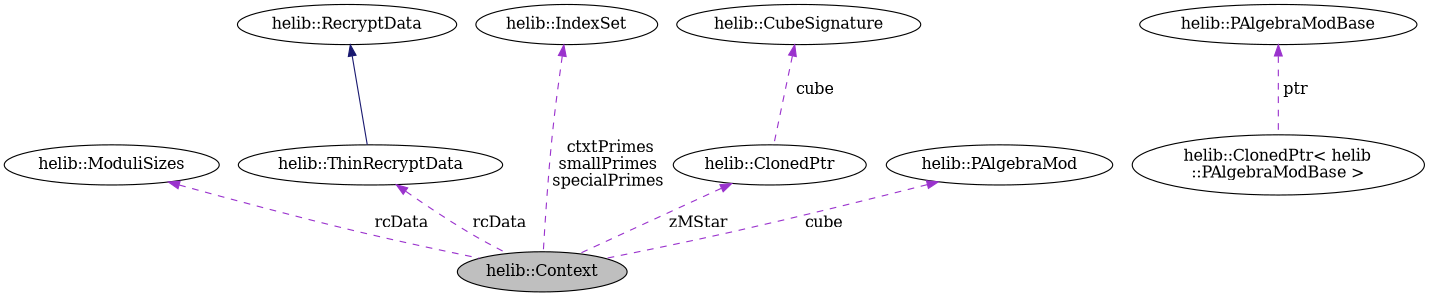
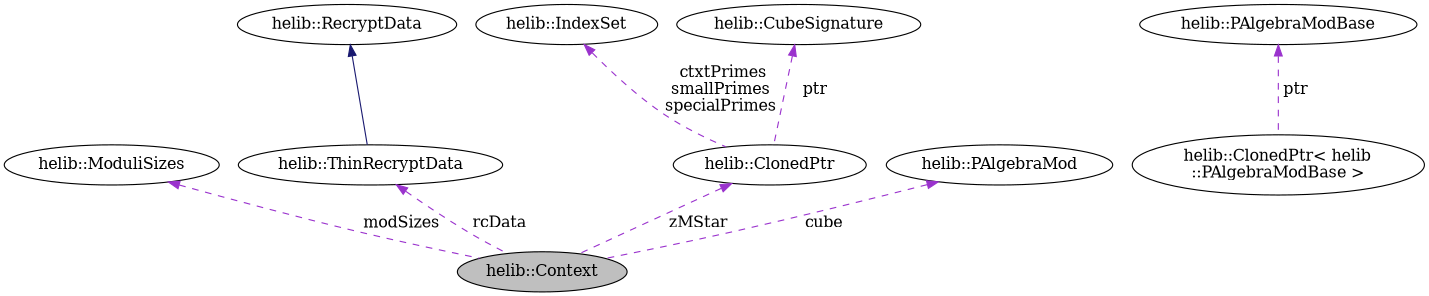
edge "helib::ClonedPtr" -> "helib::CubeSignature": label " cube" -> " ptr"
edge "helib::Context" -> "helib::IndexSet": now "helib::ClonedPtr" -> "helib::IndexSet"
edge "helib::Context" -> "helib::ModuliSizes": label " rcData" -> " modSizes"
